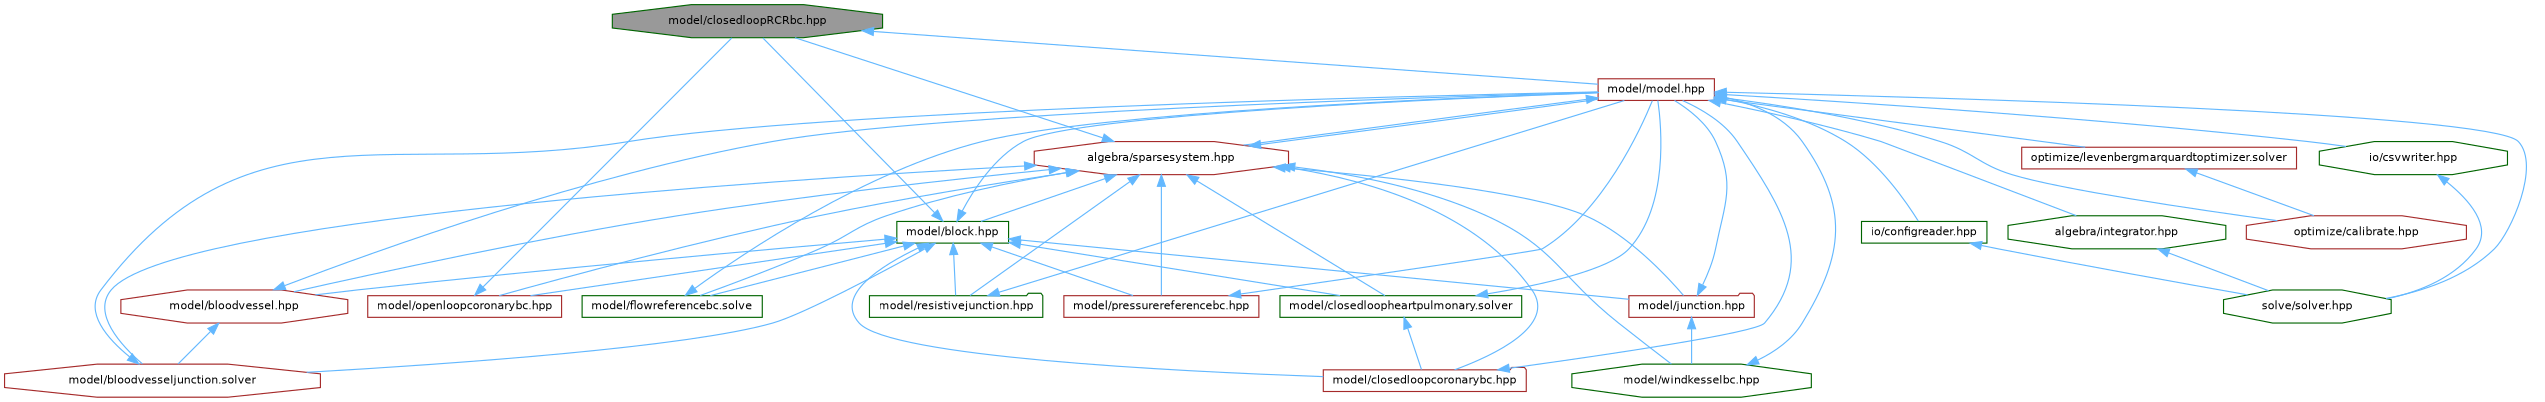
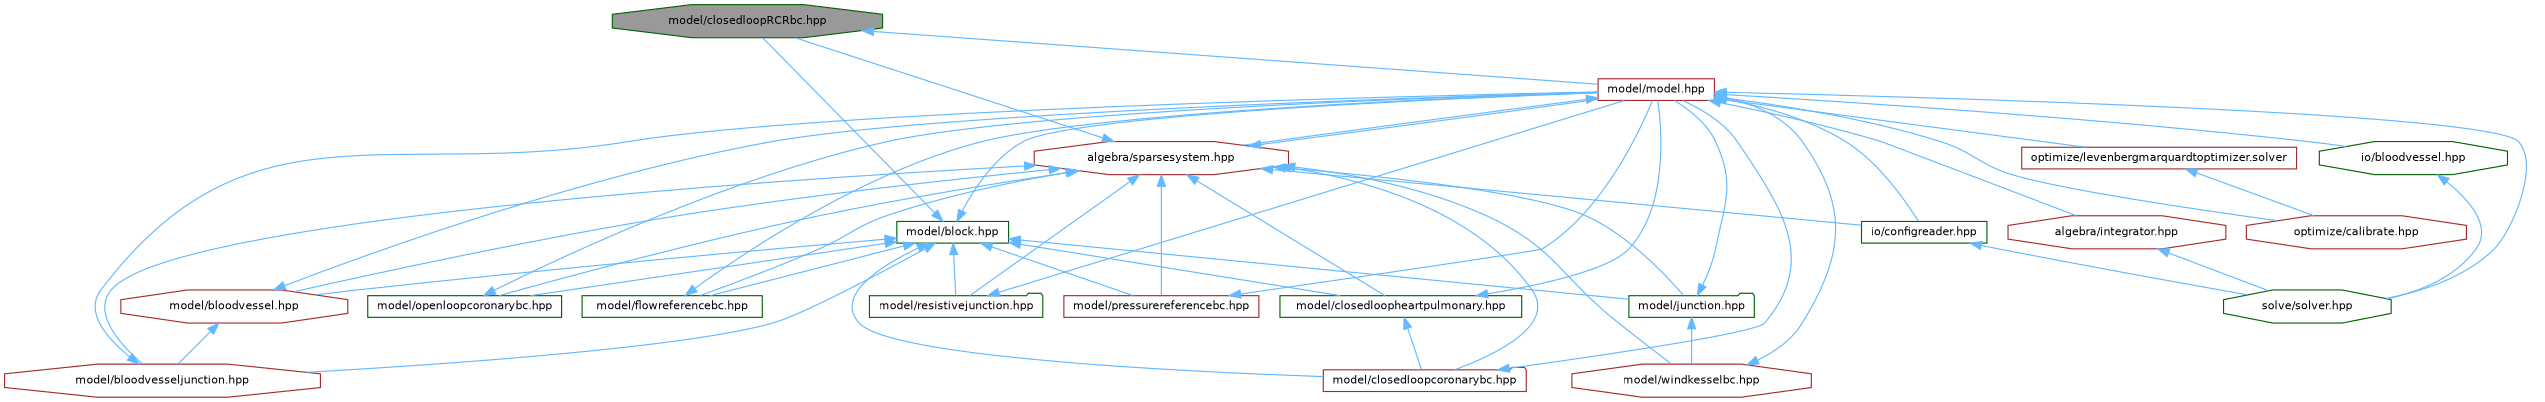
node "io/csvwriter.hpp": label "io/csvwriter.hpp" -> "io/bloodvessel.hpp"
edge "model/closedloopRCRbc.hpp" -> "model/openloopcoronarybc.hpp": now "model/model.hpp" -> "model/openloopcoronarybc.hpp"
edge "model/block.hpp" -> "algebra/sparsesystem.hpp": now "io/configreader.hpp" -> "algebra/sparsesystem.hpp"
node "algebra/integrator.hpp": color darkgreen -> brown
node "model/openloopcoronarybc.hpp": color brown -> darkgreen
node "model/flowreferencebc.solve": label "model/flowreferencebc.solve" -> "model/flowreferencebc.hpp"
node "model/closedloopheartpulmonary.solver": label "model/closedloopheartpulmonary.solver" -> "model/closedloopheartpulmonary.hpp"
node "model/junction.hpp": color brown -> darkgreen
node "model/bloodvesseljunction.solver": label "model/bloodvesseljunction.solver" -> "model/bloodvesseljunction.hpp"
node "model/windkesselbc.hpp": color darkgreen -> brown
